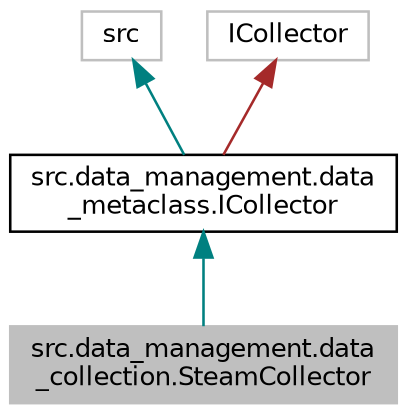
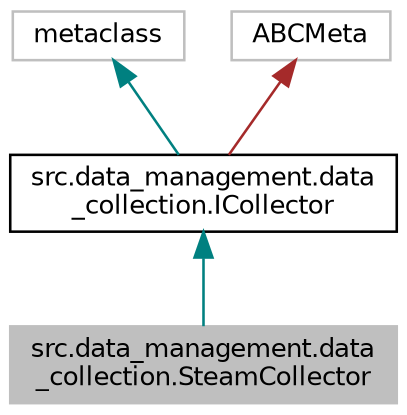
node "src": label "src" -> "metaclass"
node "ICollector": label "ICollector" -> "ABCMeta"
node "src.data_management.data _metaclass.ICollector": label "src.data_management.data _metaclass.ICollector" -> "src.data_management.data _collection.ICollector"
